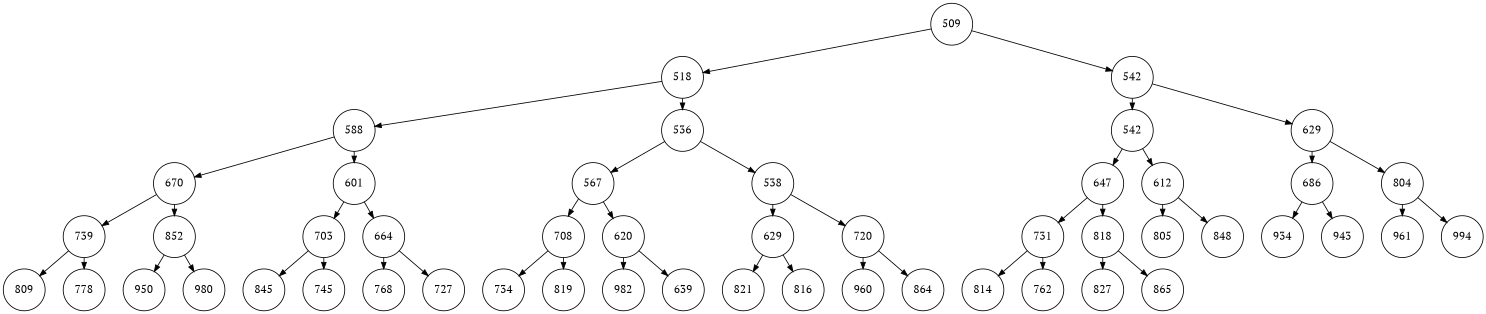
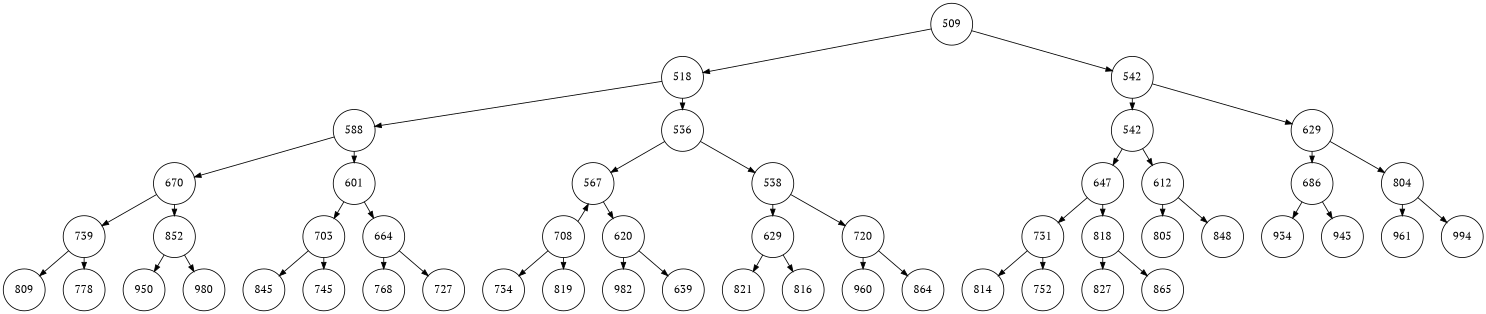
edge "567" -> "708": reversed
node "762": label "762" -> "752"
